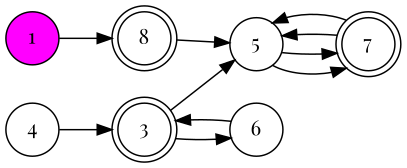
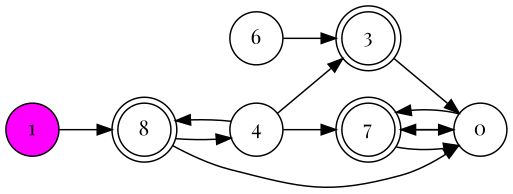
node "5": label "5" -> "0"
edge "4" -> "8": added
edge "4" -> "7": added
edge "3" -> "6": removed
edge "8" -> "4": added
